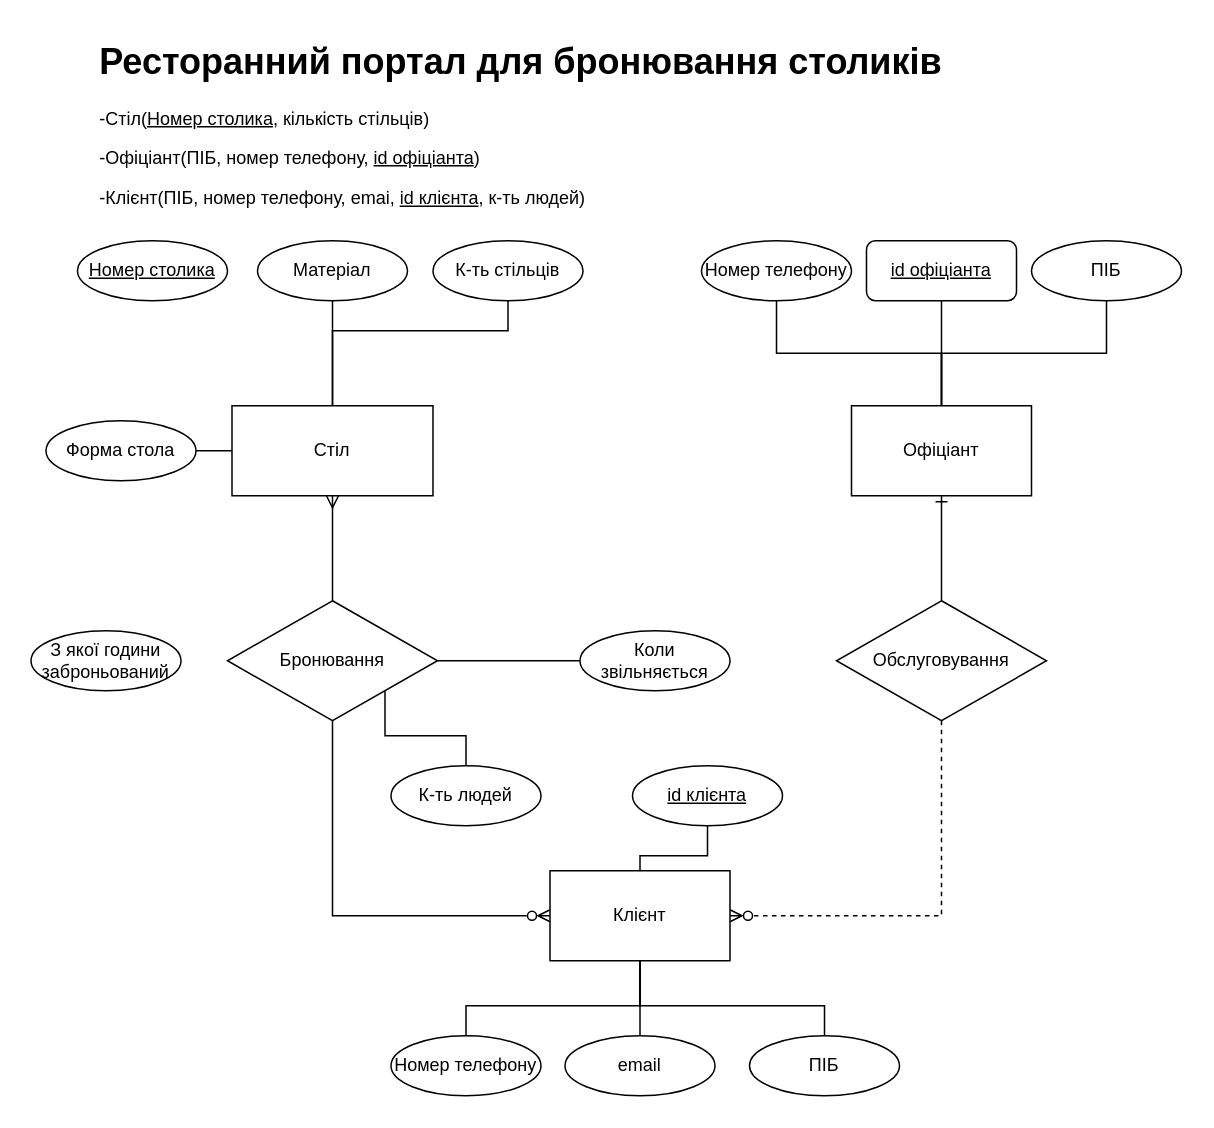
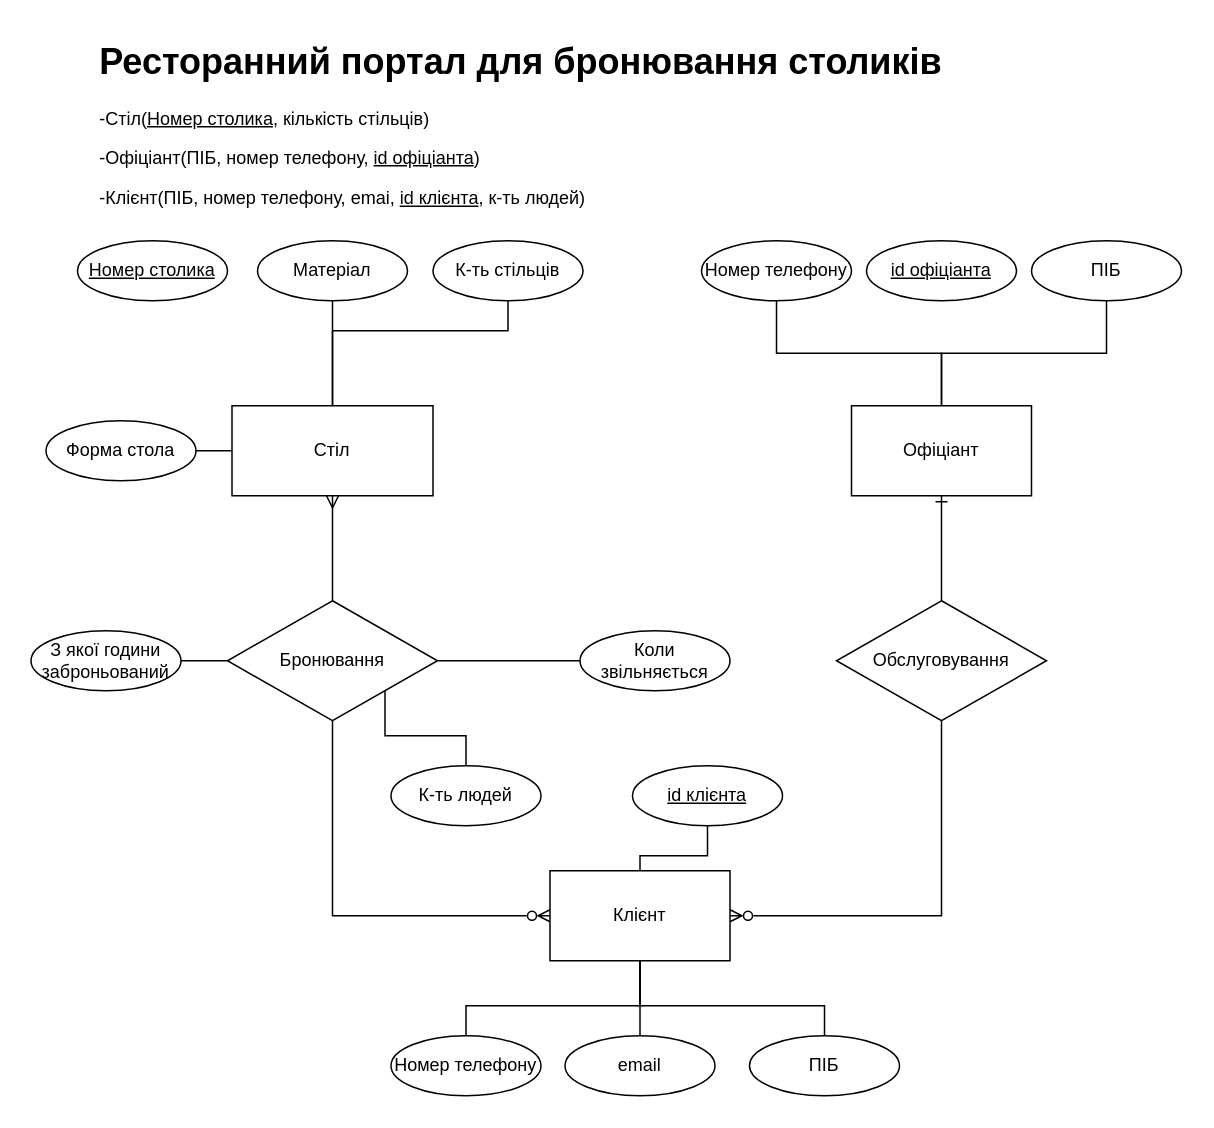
node "id офіціанта": shape rounded rectangle -> ellipse
edge "id офіціанта" -- "Офіціант": removed
edge "З якої години заброньований" -- "Бронювання": added
edge "Обслуговування" -> "Клієнт": style dashed -> solid
